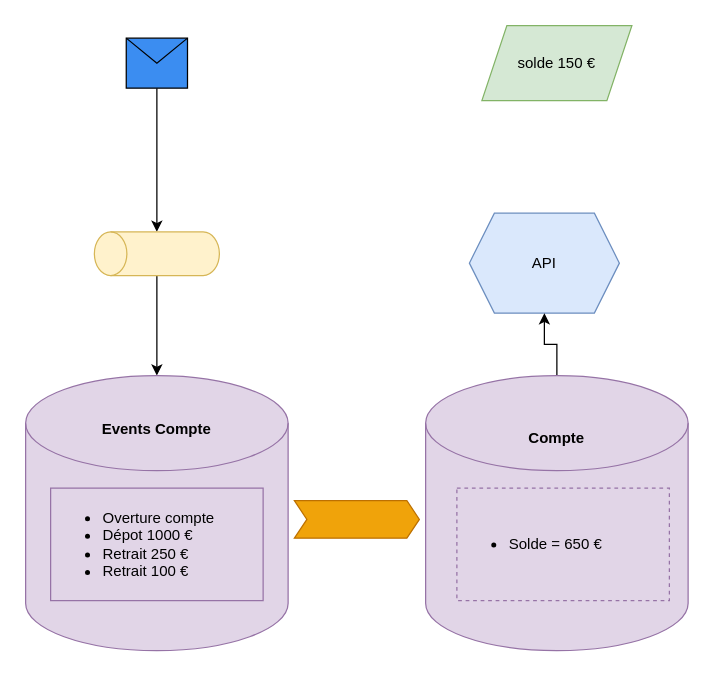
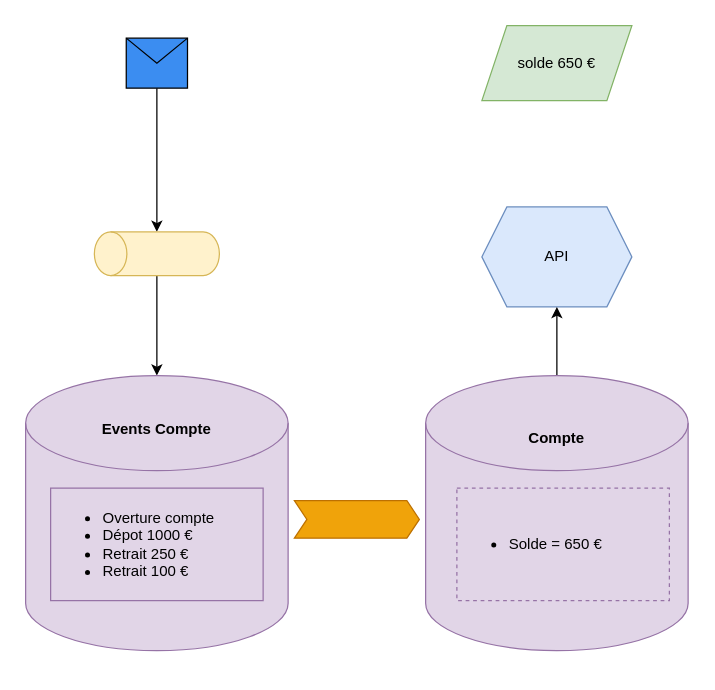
node "solde 150 €": label "solde 150 €" -> "solde 650 €"
node "API": moved (544, 263) -> (557, 257)
